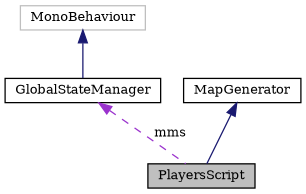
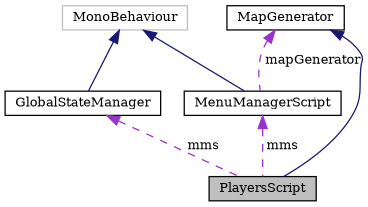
node "MenuManagerScript": added
